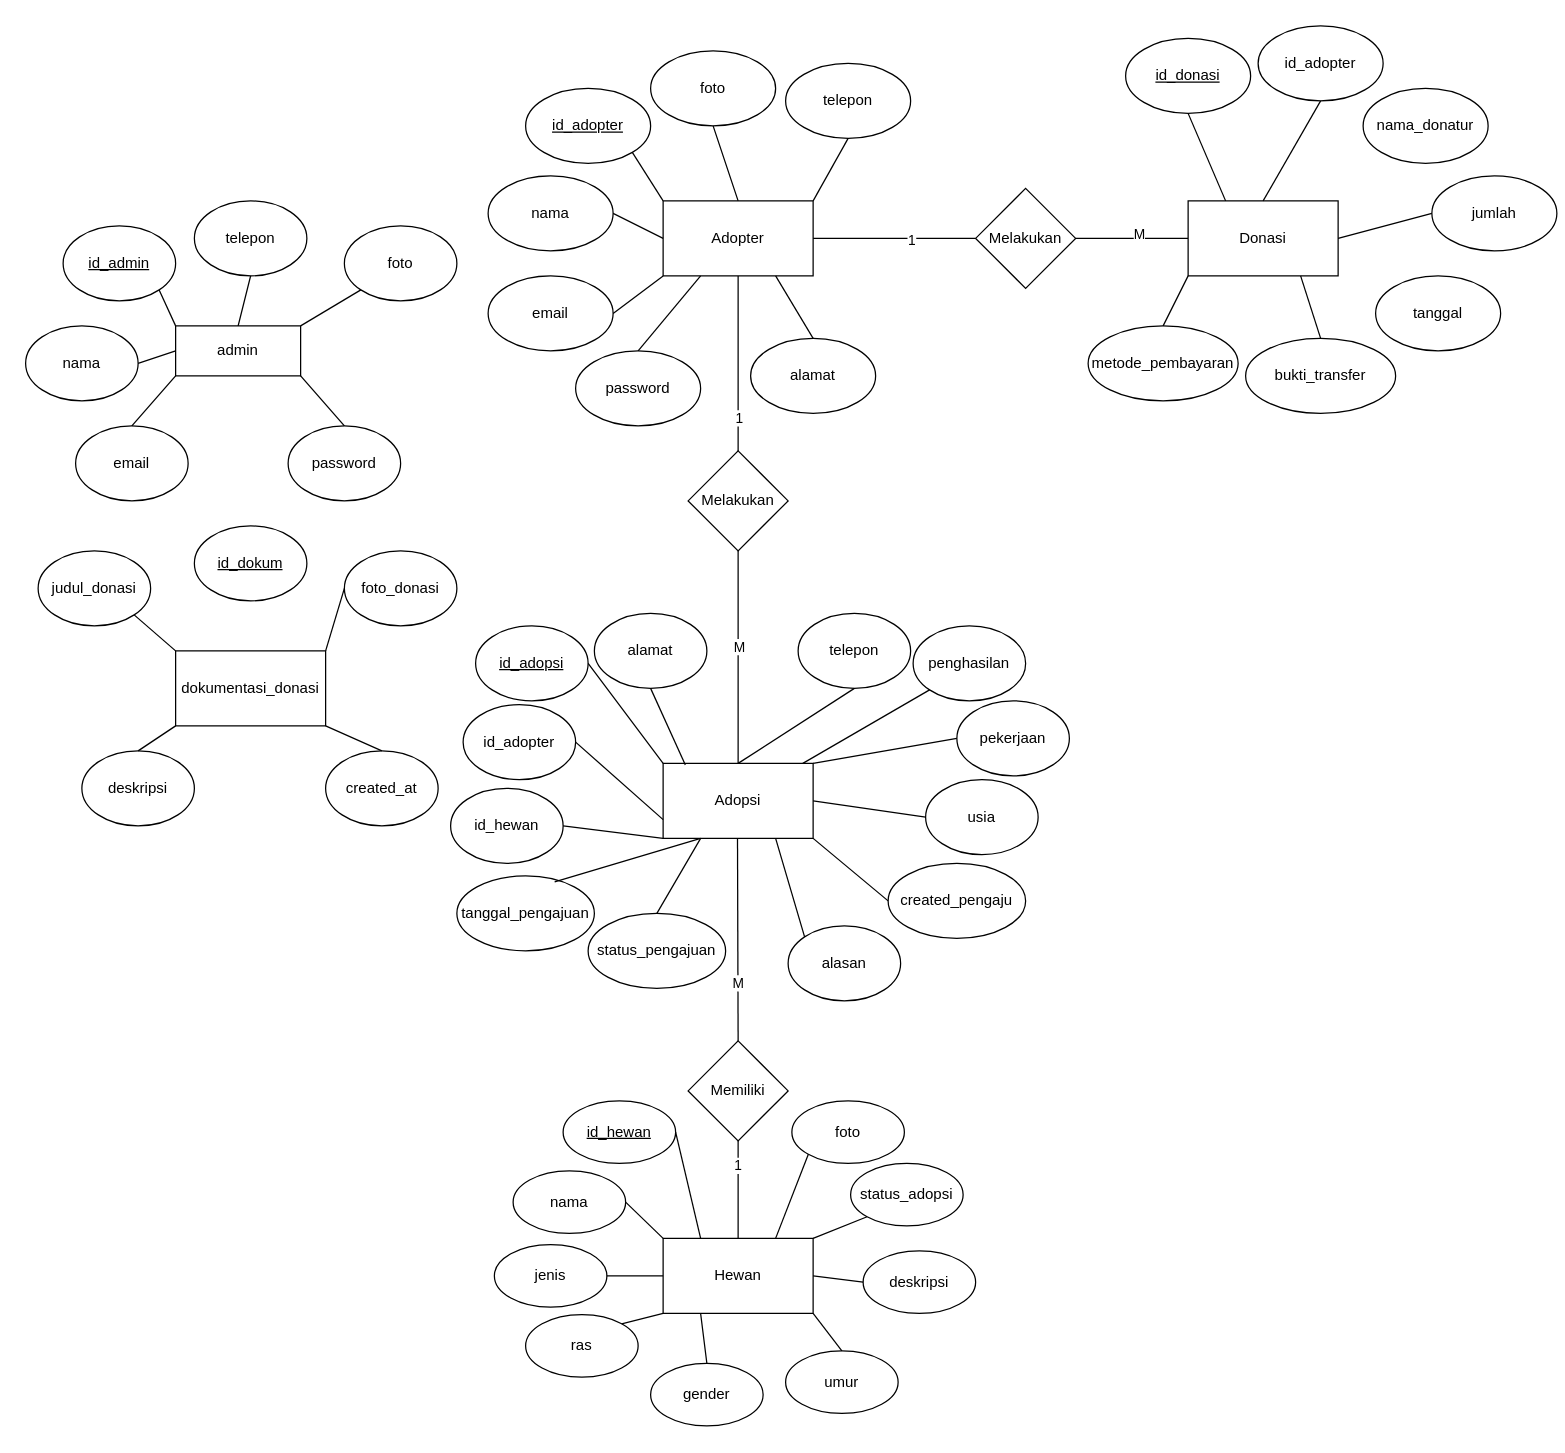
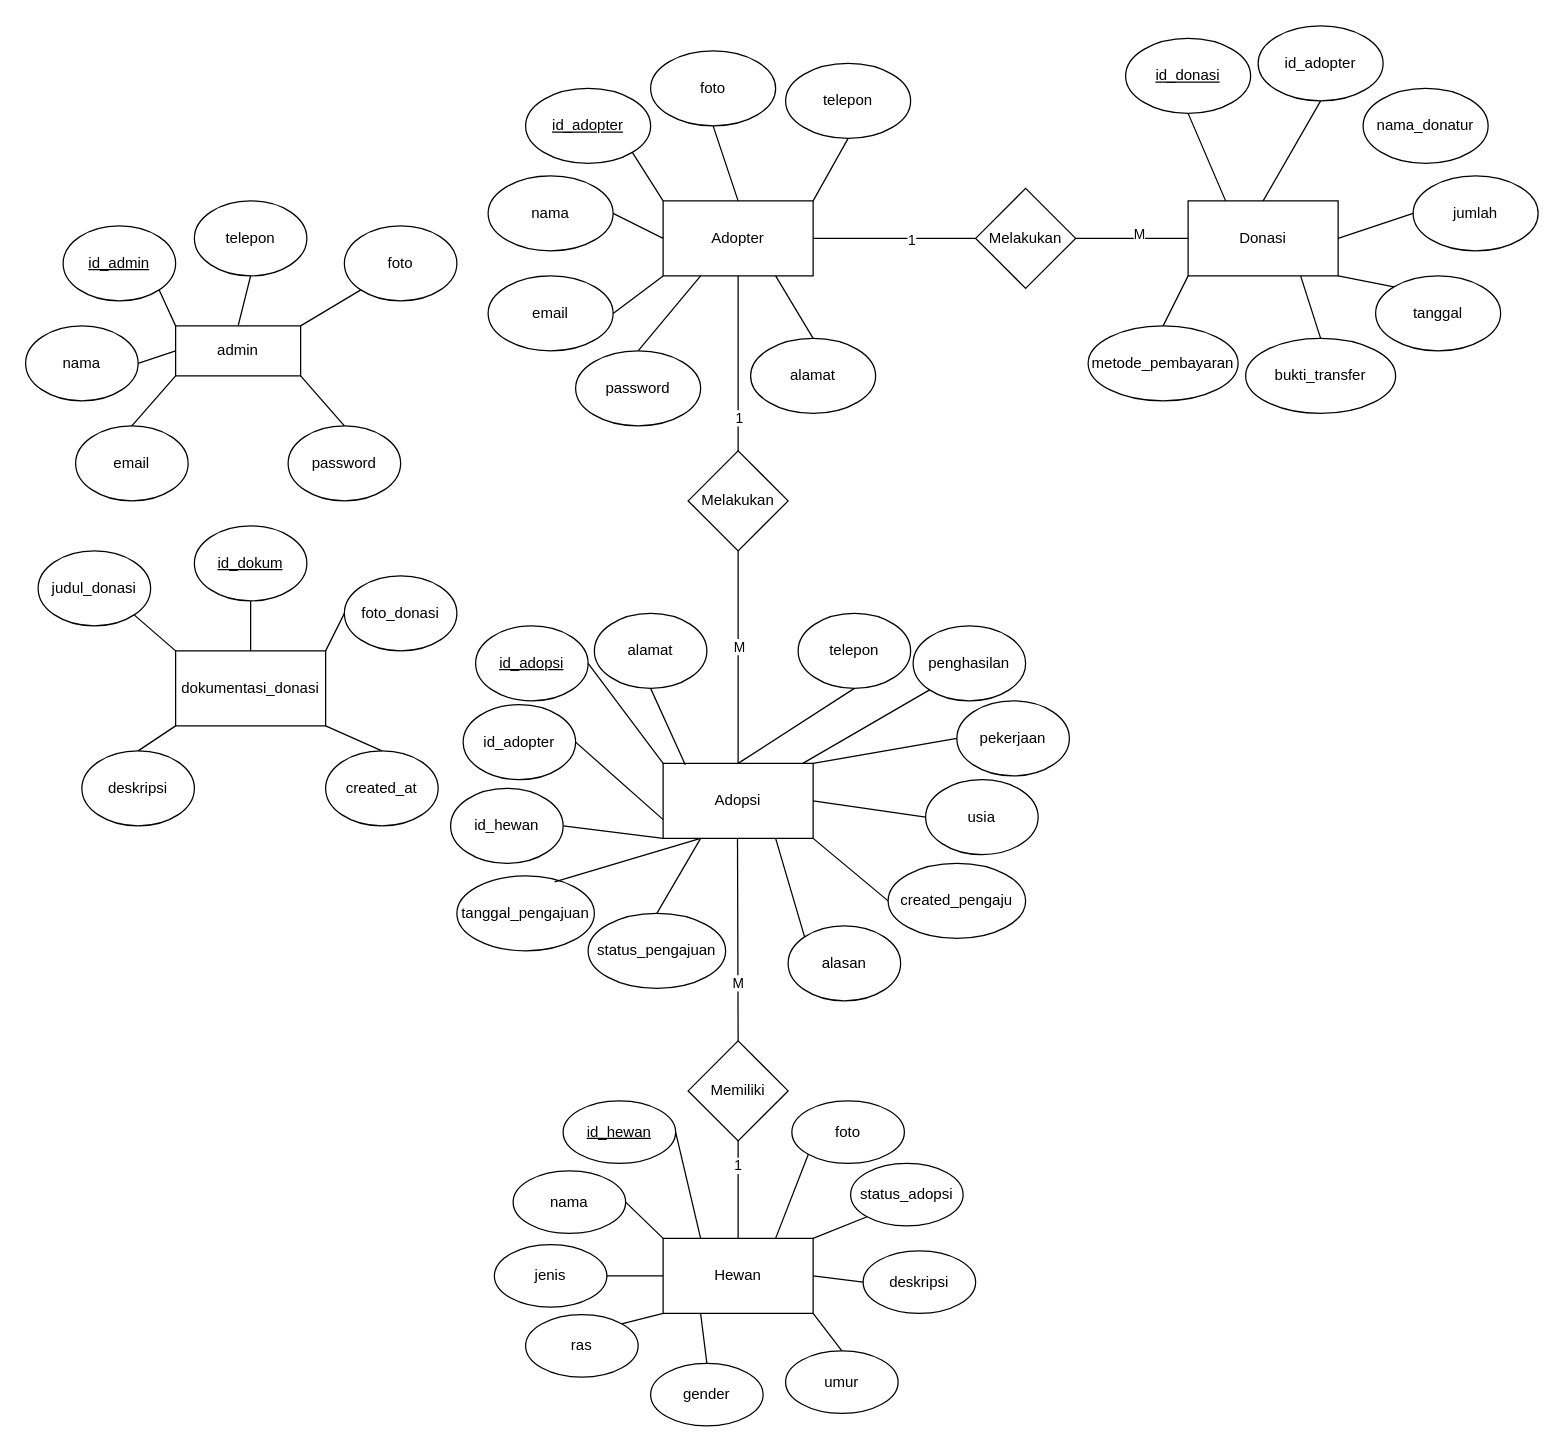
node "jumlah": moved (1494, 213) -> (1476, 213)
edge "Donasi" -- "tanggal": added
node "foto_donasi": moved (401, 588) -> (401, 613)
edge "id_dokum" -- "dokumentasi_donasi": added
